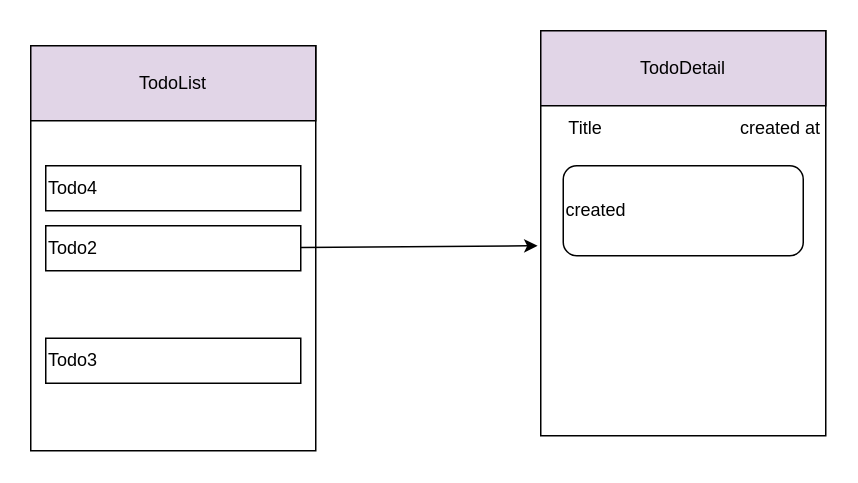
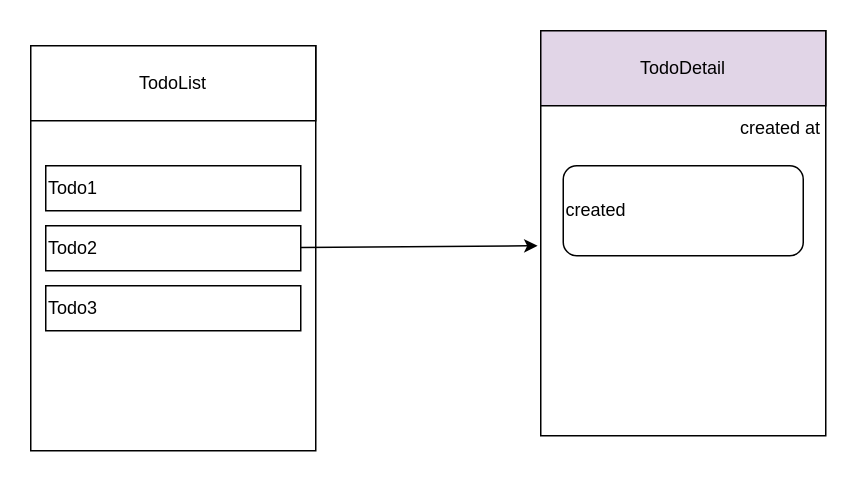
node "TodoList": fillcolor #e1d5e7 -> #ffffff
node "Title": removed
node "Todo4": label "Todo4" -> "Todo1"
node "Todo3": moved (173, 361) -> (173, 308)
